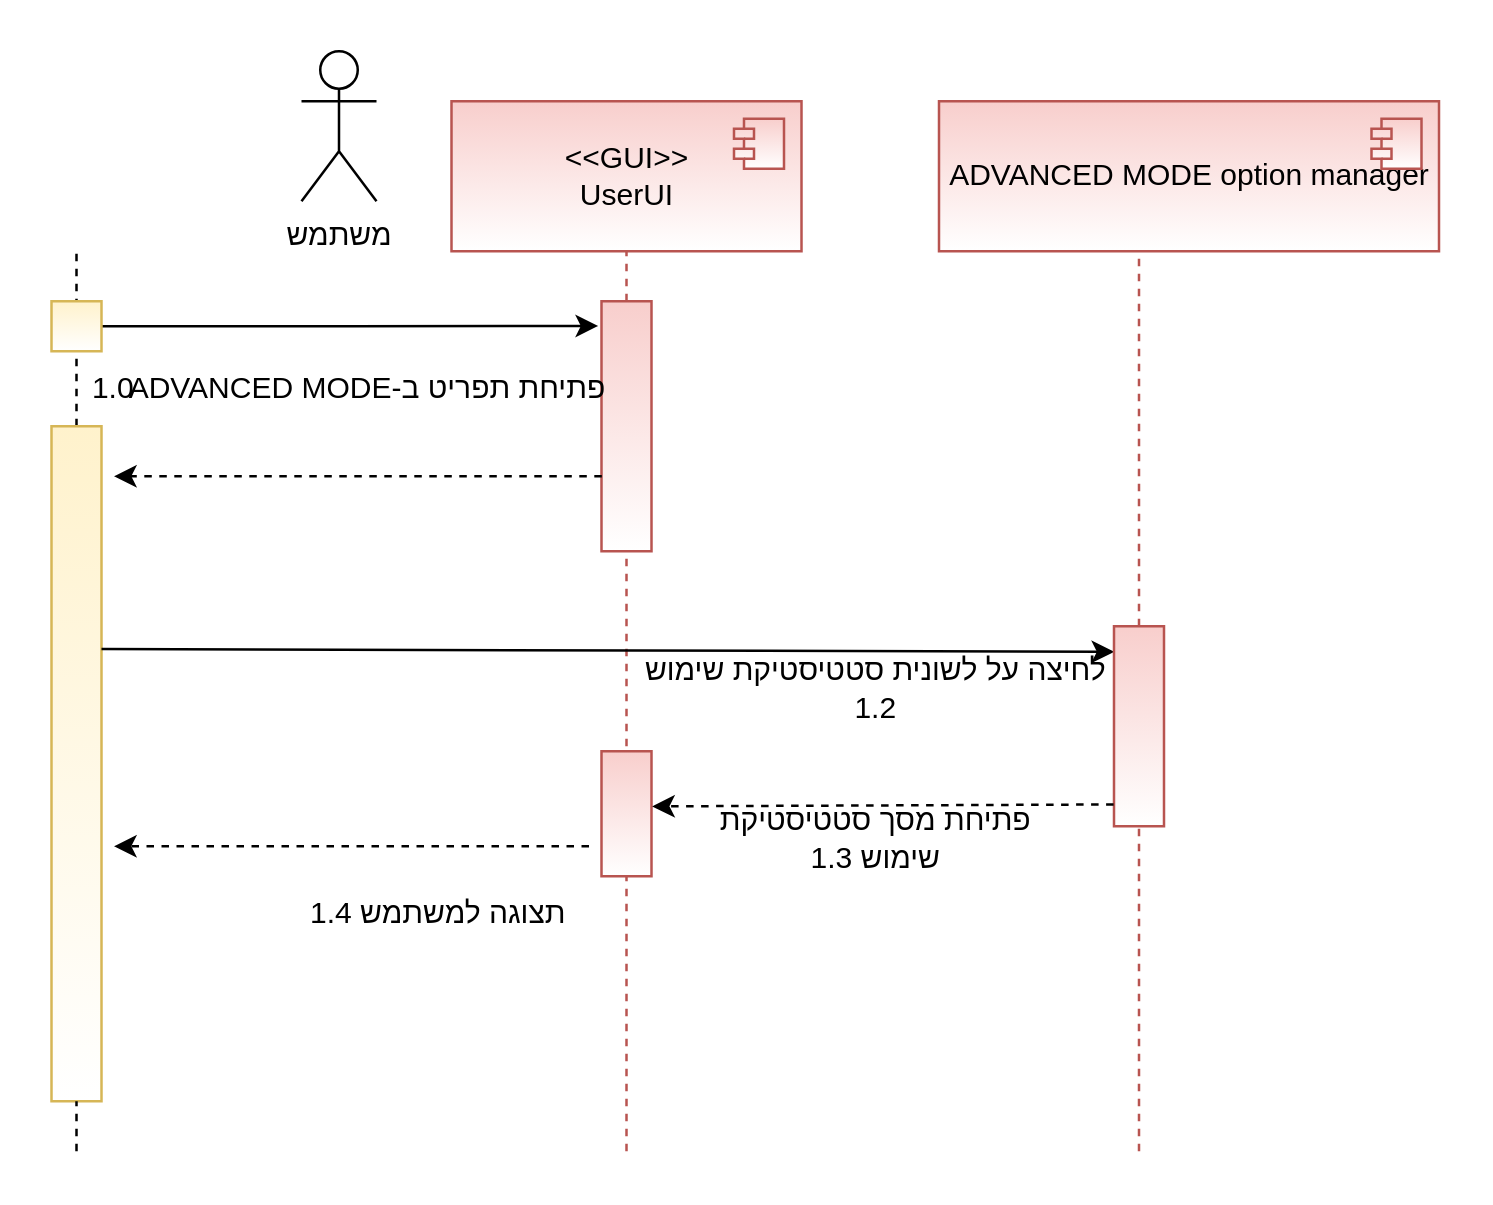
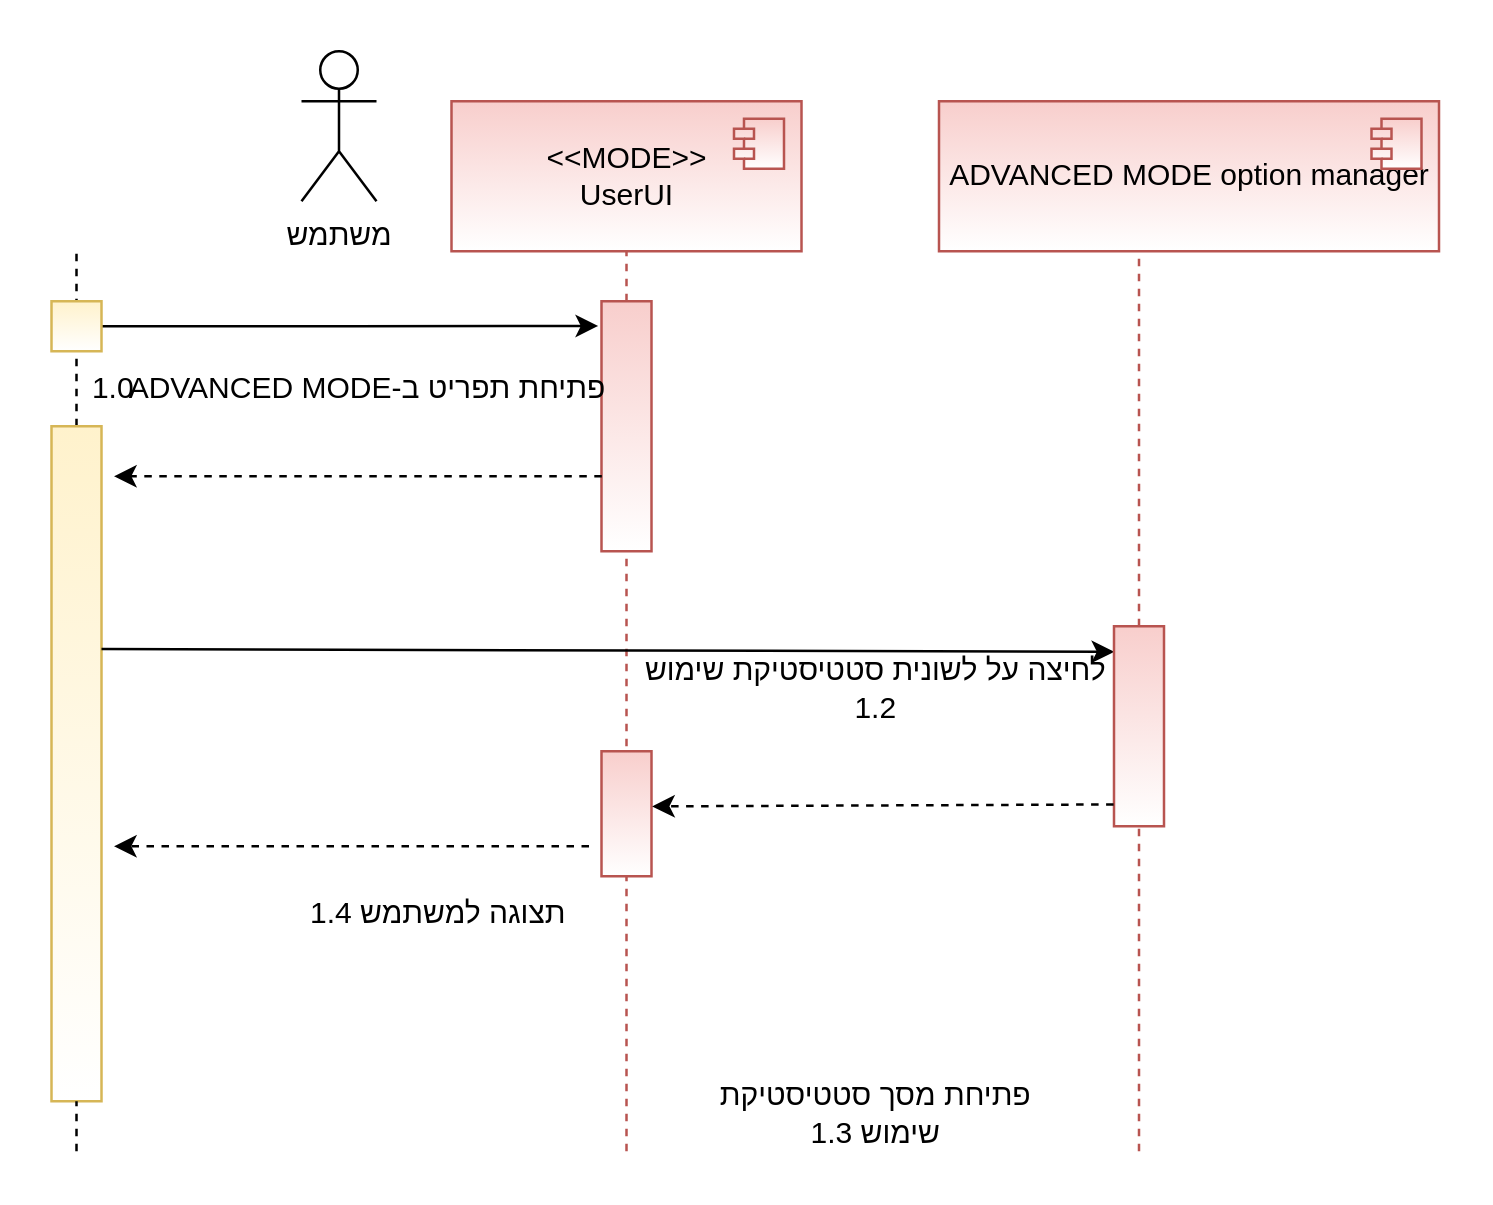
node "<<GUI>> UserUI": label "<<GUI>> UserUI" -> "<<MODE>> UserUI"
node "פתיחת מסך סטטיסטיקת שימוש 1.3": moved (876, 839) -> (876, 1114)
